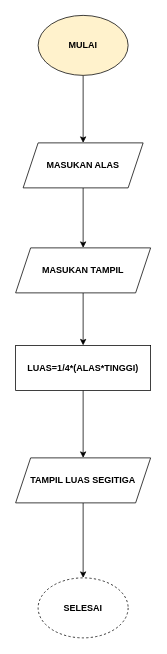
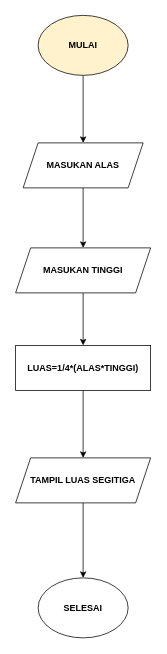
node "MASUKAN TAMPIL": label "MASUKAN TAMPIL" -> "MASUKAN TINGGI"
node "SELESAI": style dashed -> solid
